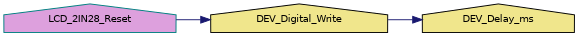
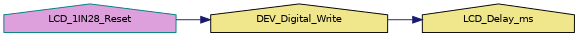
node "LCD_2IN28_Reset": label "LCD_2IN28_Reset" -> "LCD_1IN28_Reset"
node "DEV_Delay_ms": label "DEV_Delay_ms" -> "LCD_Delay_ms"
